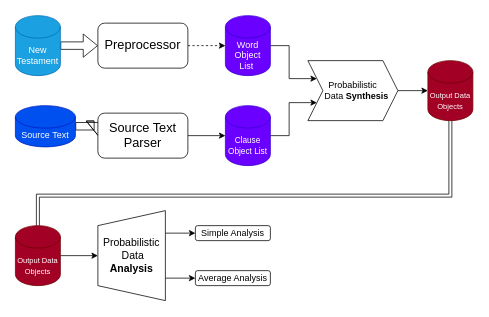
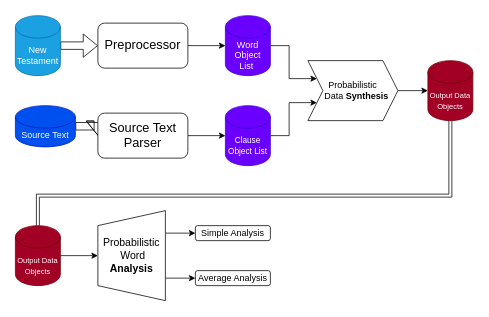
edge "Preprocessor" -> "Word Object List": style dashed -> solid
node "Probabilistic Data Analysis": label "Probabilistic Data Analysis" -> "Probabilistic Word Analysis"
